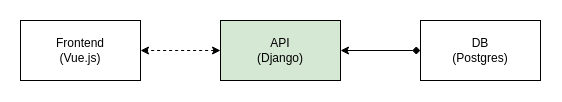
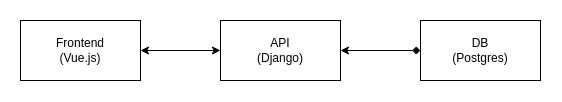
edge "Frontend (Vue.js)" -- "API (Django)": style dashed -> solid
node "API (Django)": fillcolor #d5e8d4 -> #ffffff
